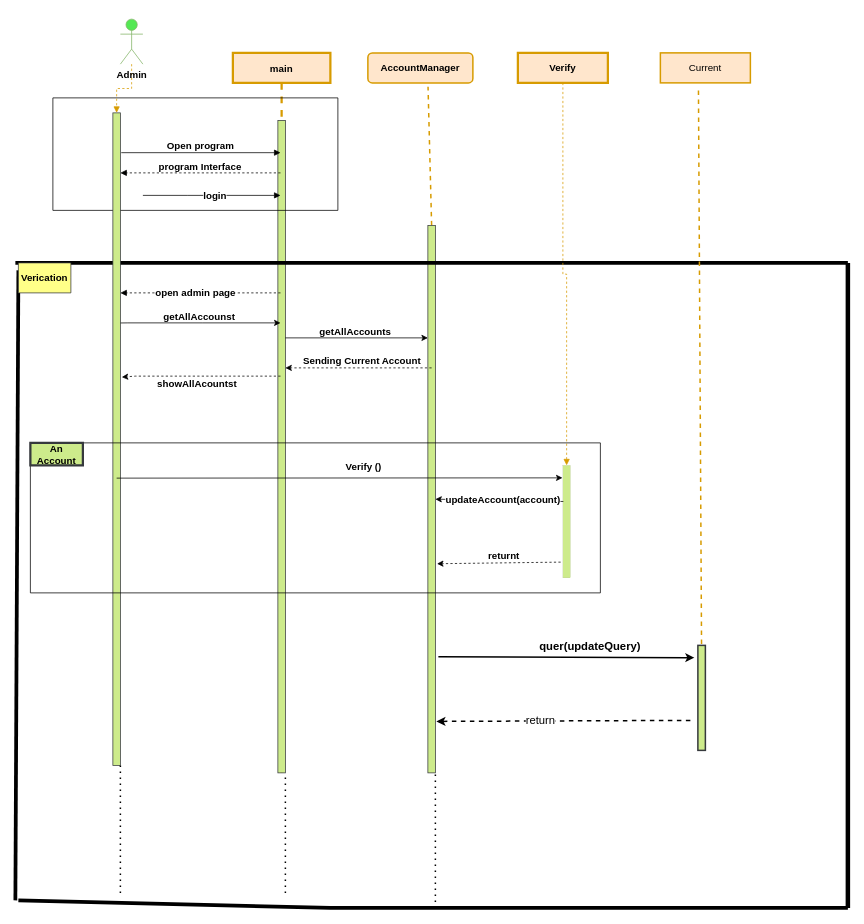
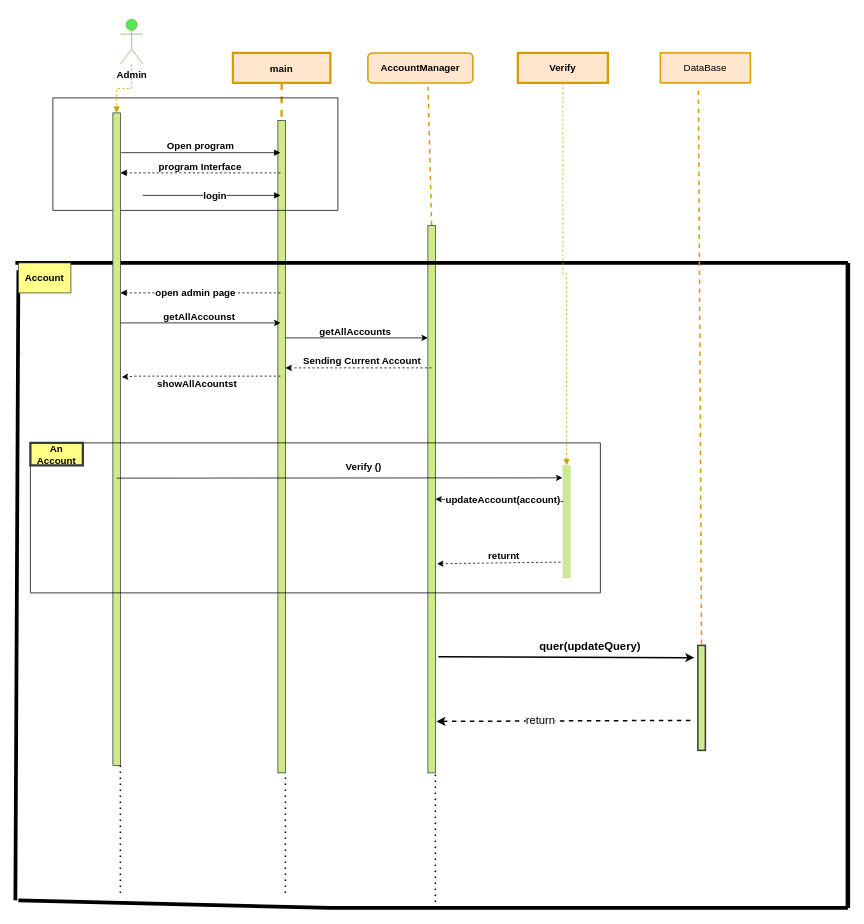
node "Current": label "Current" -> "DataBase"
node "Verication": label "Verication" -> "Account"
node "An Account": fillcolor #cdeb8b -> #ffff88
